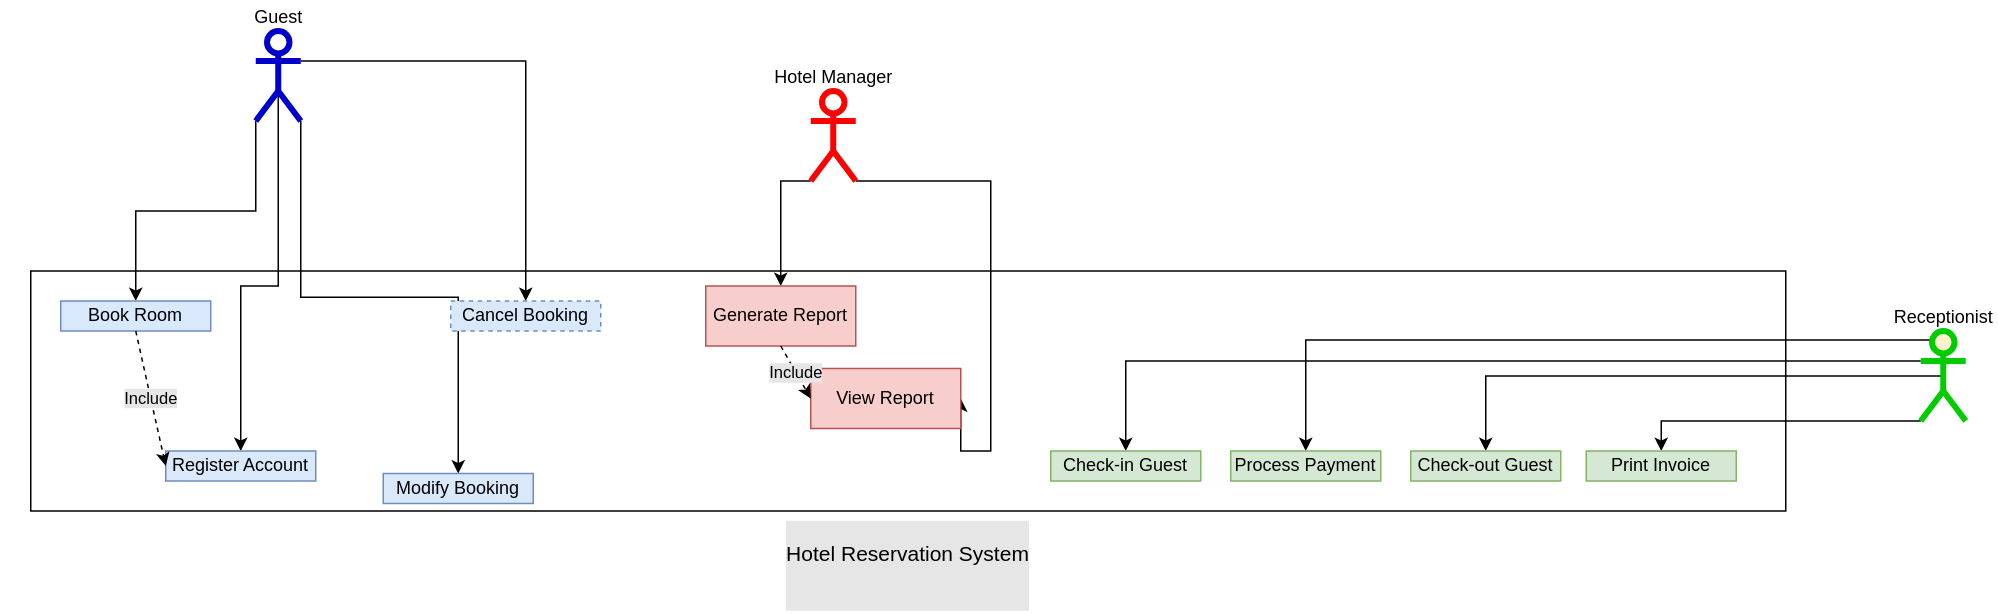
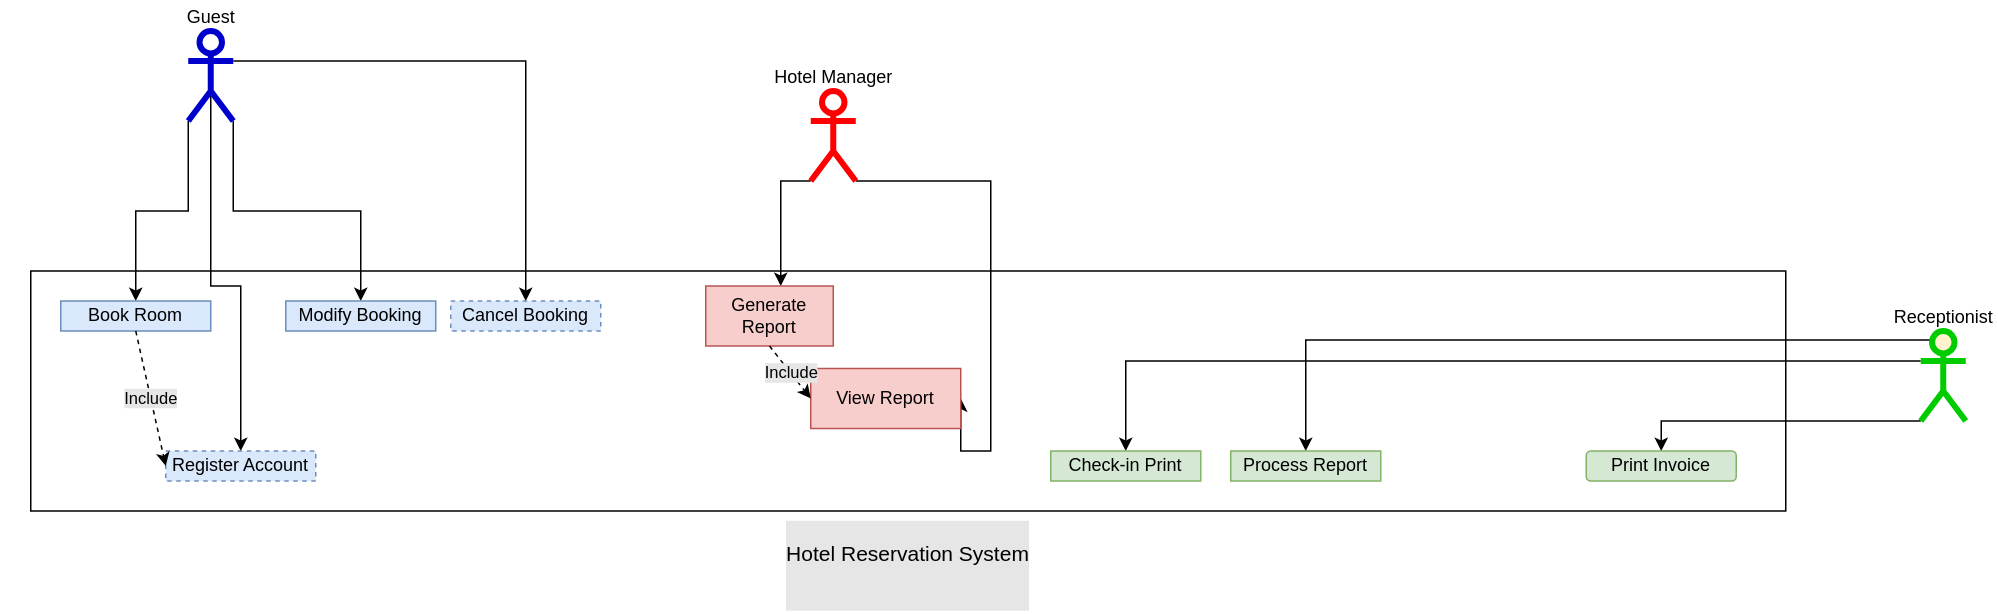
node "Guest": moved (278, 76) -> (211, 76)
node "Generate Report": size 150x60 -> 128x60
edge "Receptionist" -> "Check-out Guest": removed
node "Register Account": style solid -> dashed
node "Check-in Guest": label "Check-in Guest" -> "Check-in Print"
node "Process Payment": label "Process Payment" -> "Process Report"
node "Check-out Guest": removed
node "Print Invoice": shape rectangle -> rounded rectangle
node "Modify Booking": moved (458, 488) -> (361, 316)
